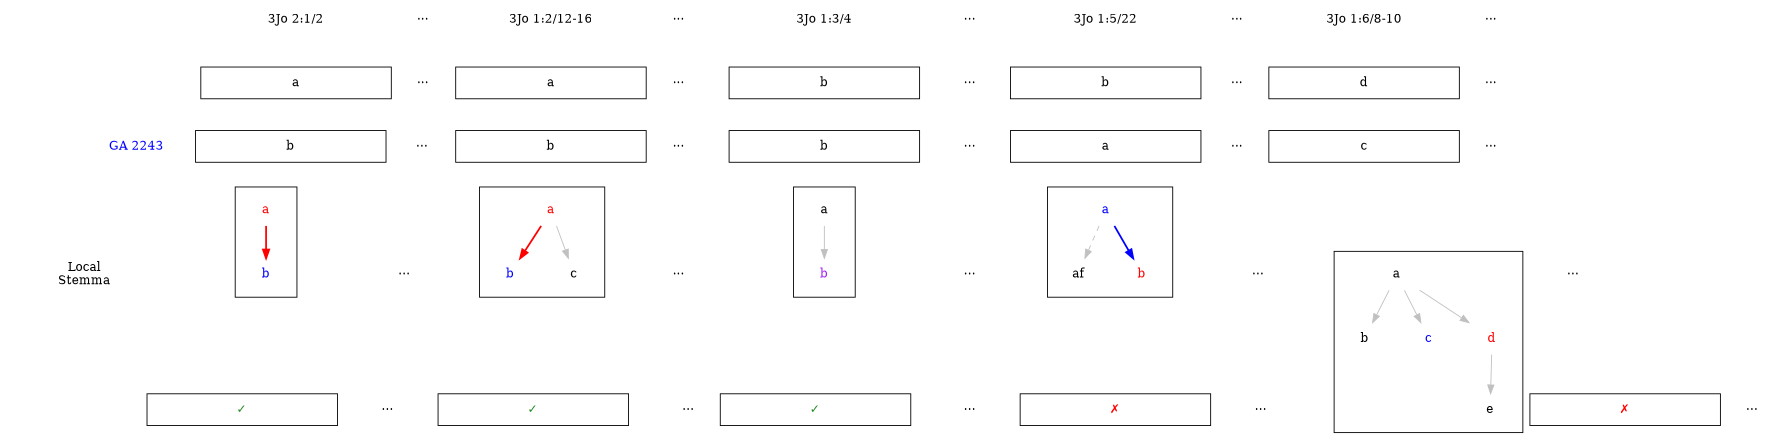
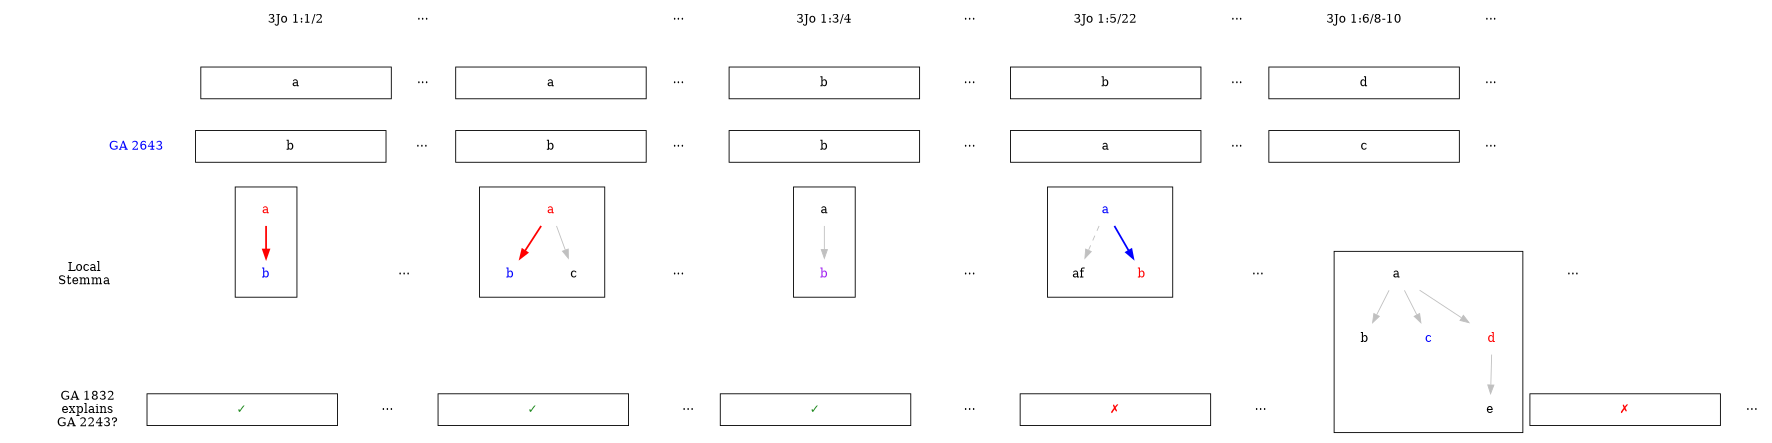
node "3Jo 2:1/2": label "3Jo 2:1/2" -> "3Jo 1:1/2"
node "3Jo 1:2/12-16": removed
node "GA 2243": label "GA 2243" -> "GA 2643"
node "GA 1832 explains GA 2243?": added
